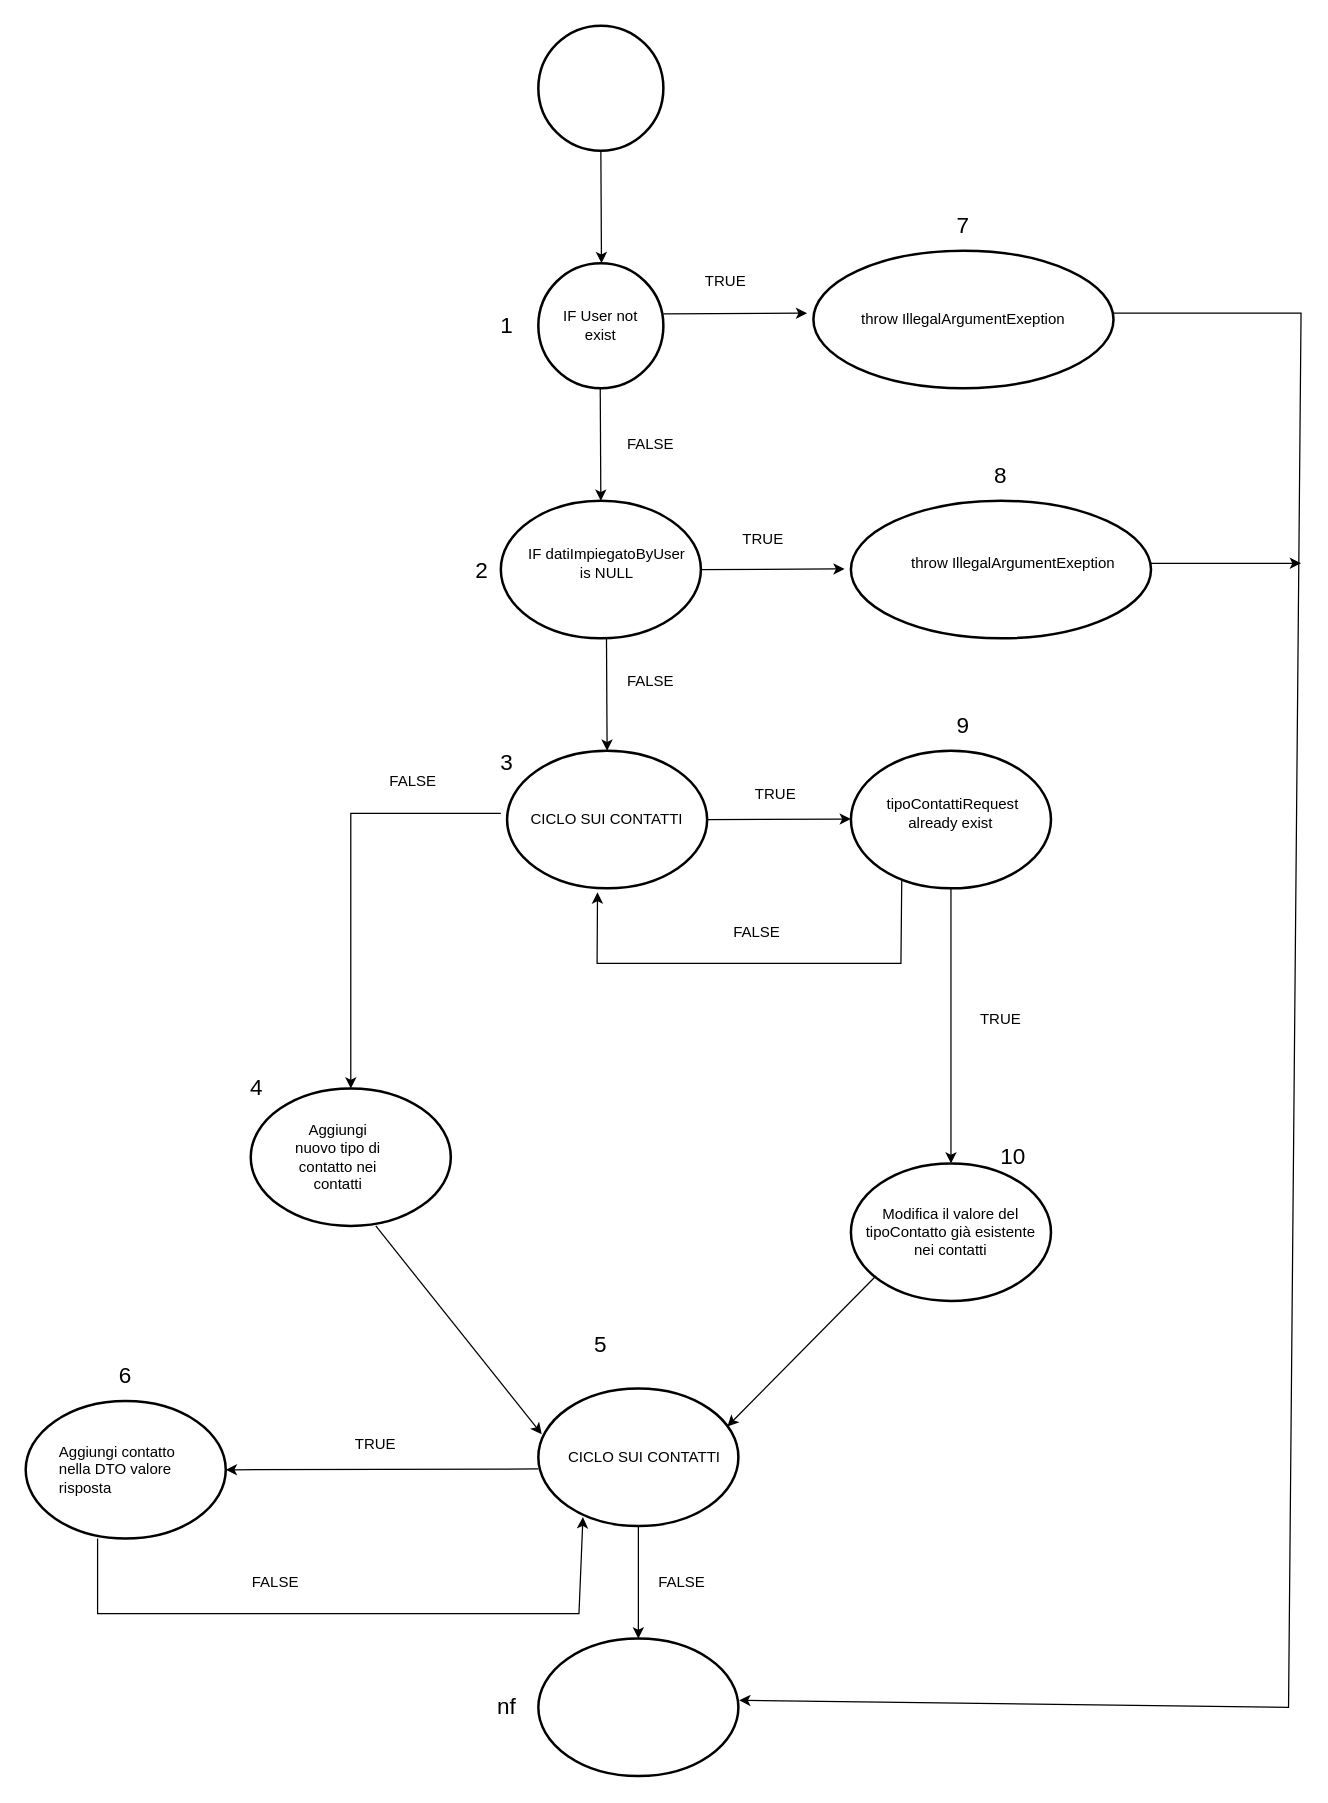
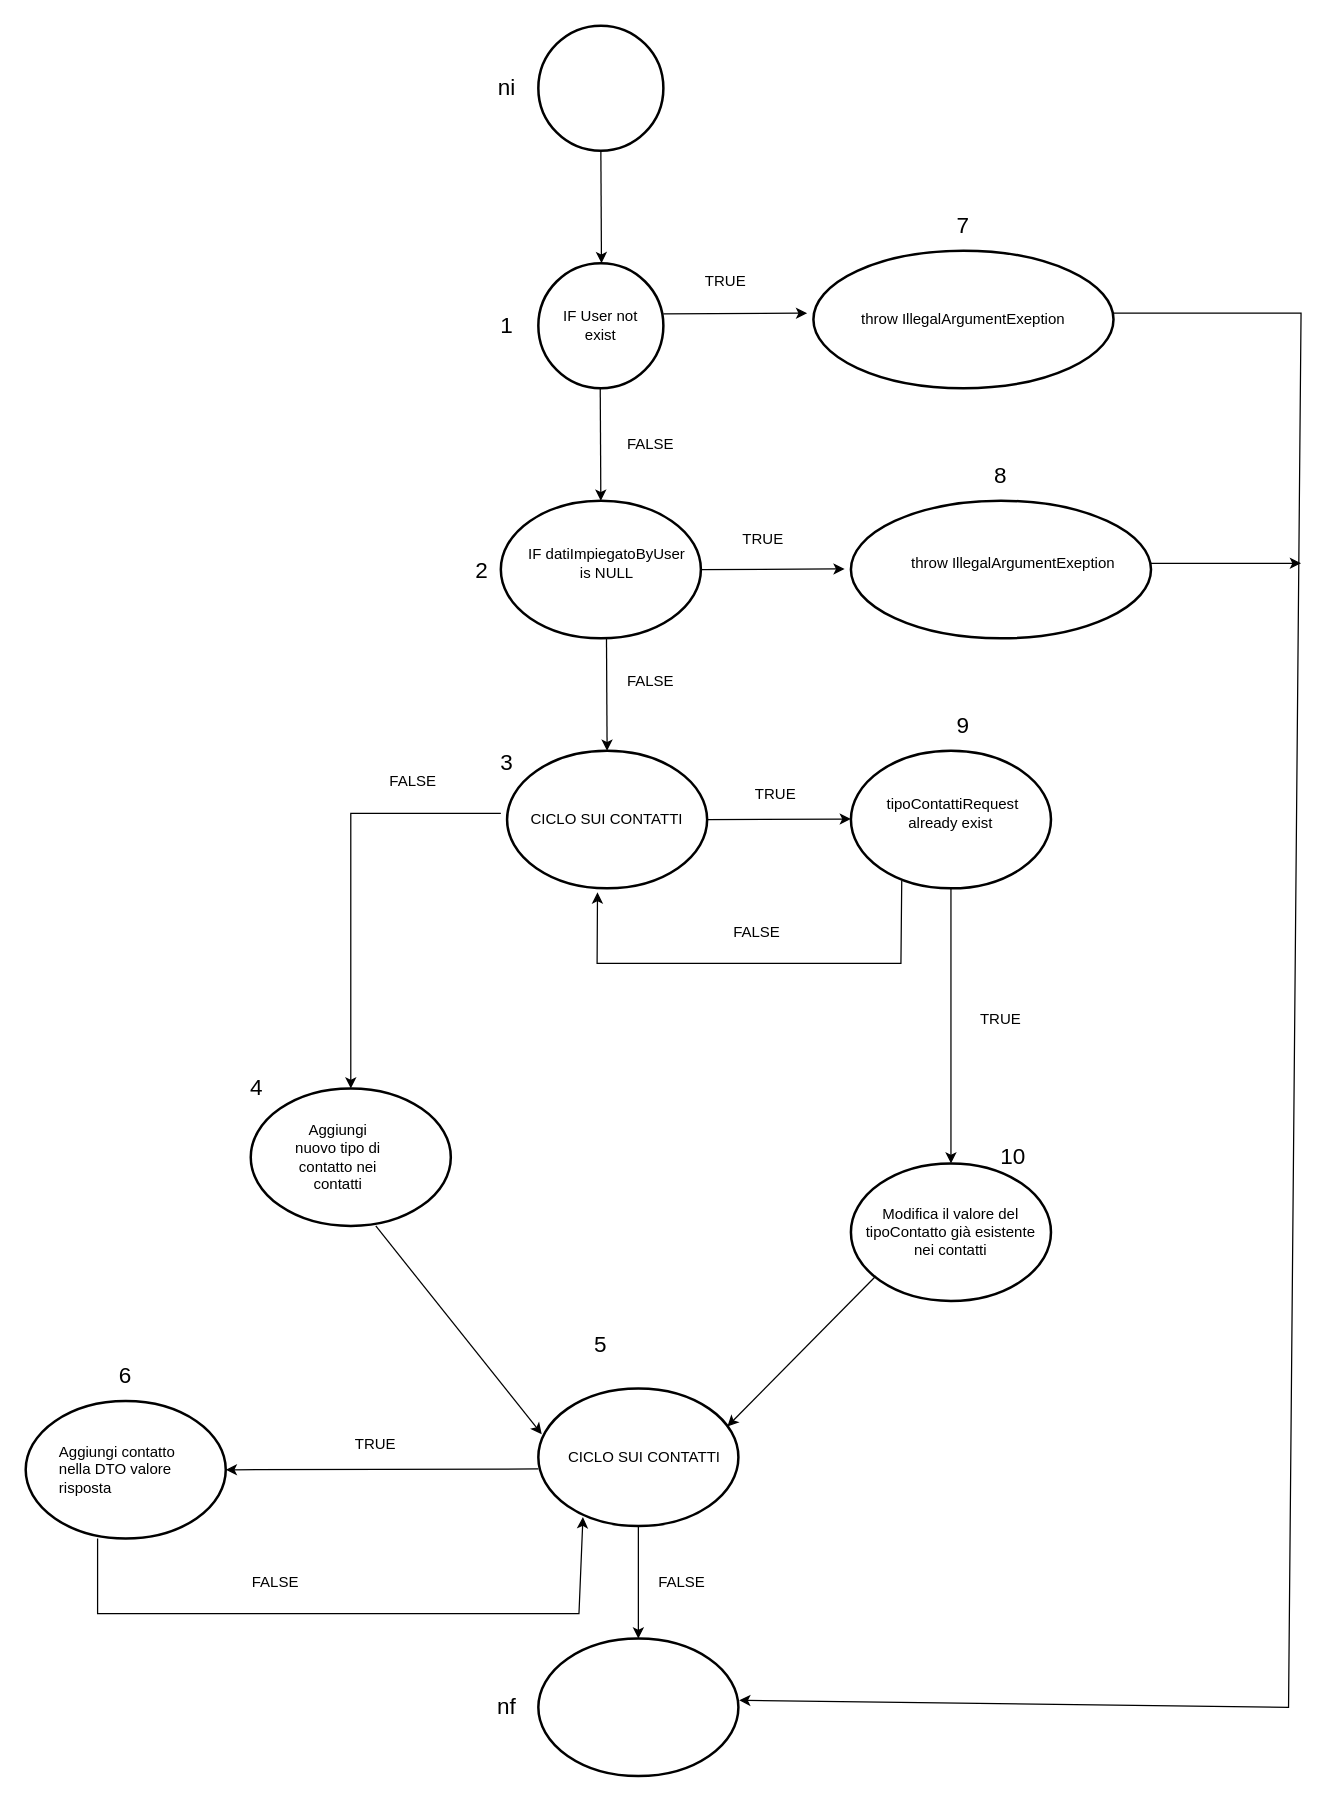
node "ni": added
